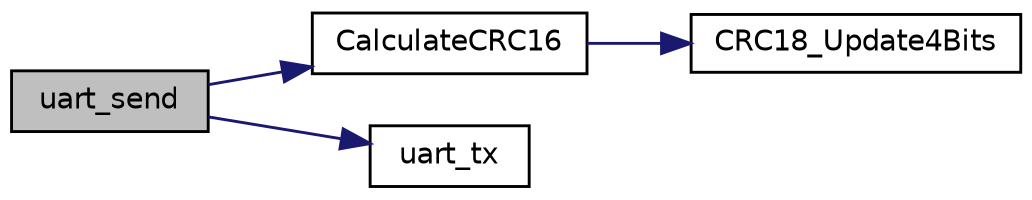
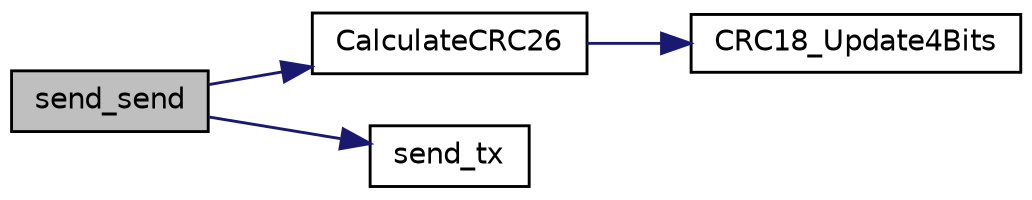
node "CalculateCRC16": label "CalculateCRC16" -> "CalculateCRC26"
node "uart_send": label "uart_send" -> "send_send"
node "uart_tx": label "uart_tx" -> "send_tx"
